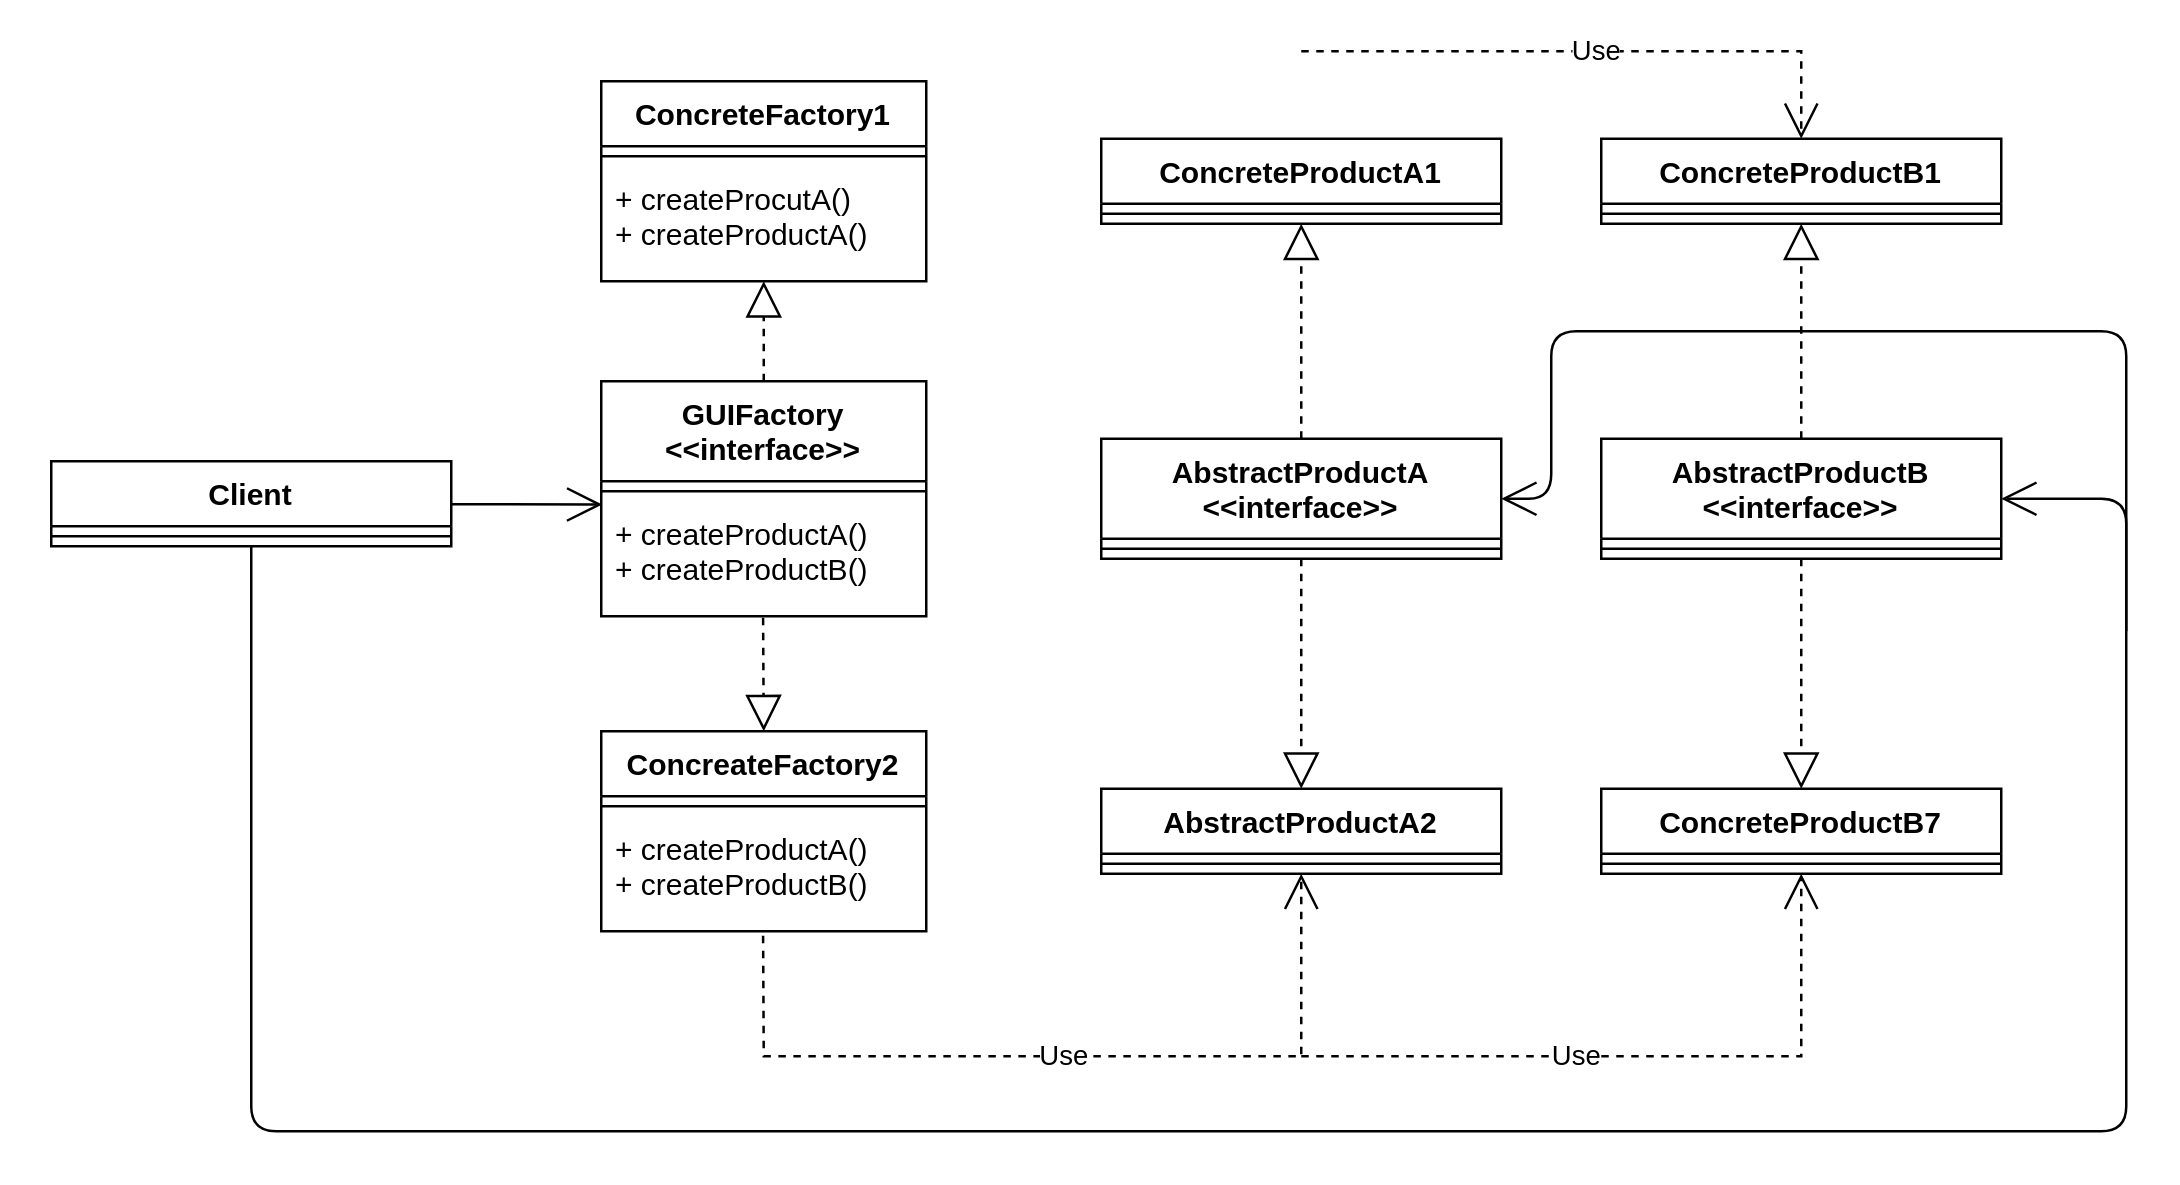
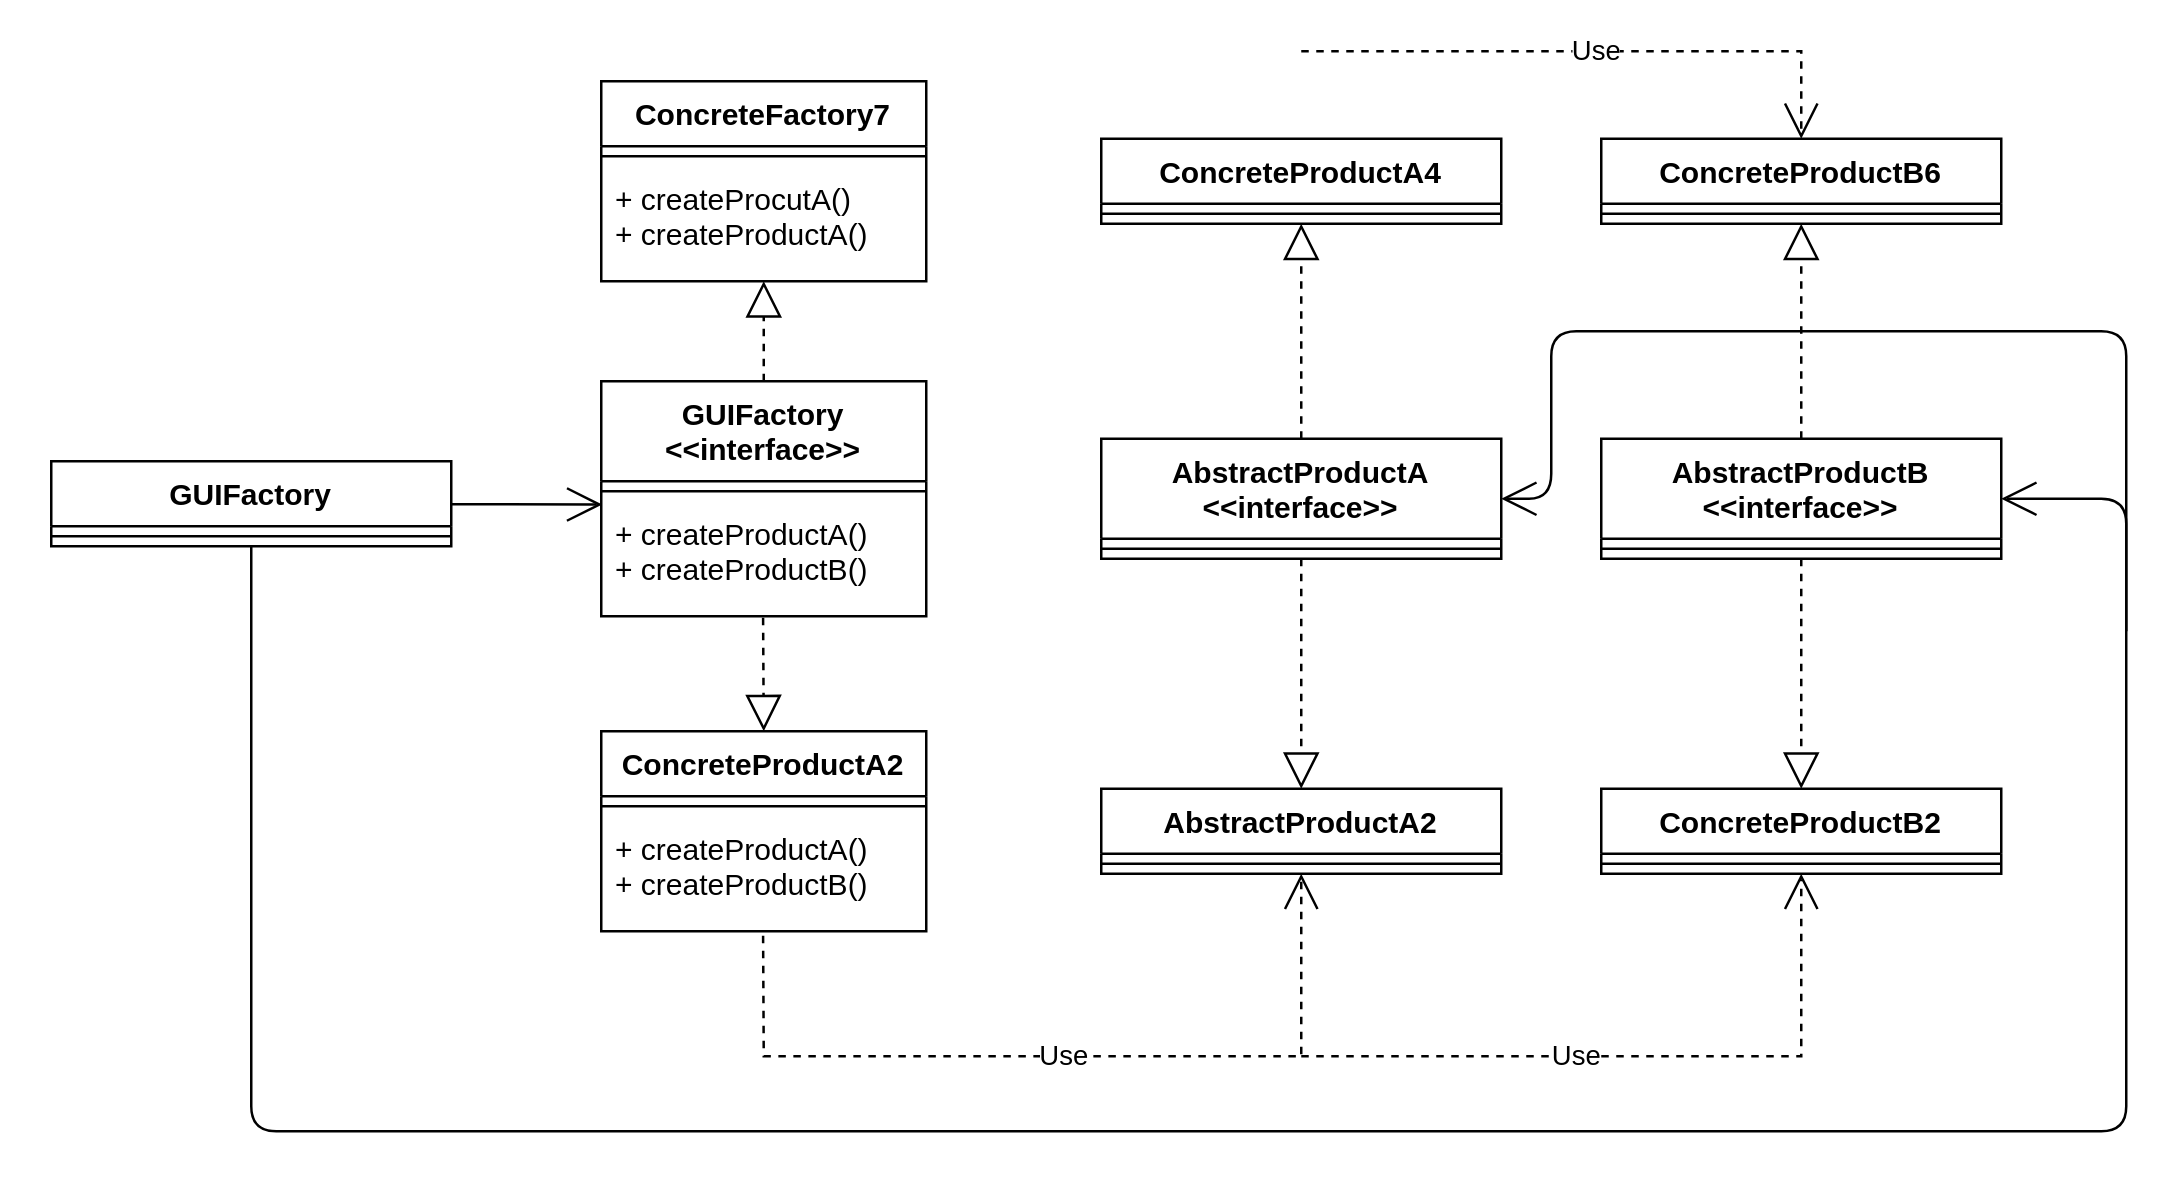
node "ConcreteFactory1": label "ConcreteFactory1" -> "ConcreteFactory7"
node "ConcreteProductA1": label "ConcreteProductA1" -> "ConcreteProductA4"
node "ConcreteProductB1": label "ConcreteProductB1" -> "ConcreteProductB6"
node "Client": label "Client" -> "GUIFactory"
node "ConcreateFactory2": label "ConcreateFactory2" -> "ConcreteProductA2"
node "ConcreteProductB7": label "ConcreteProductB7" -> "ConcreteProductB2"
